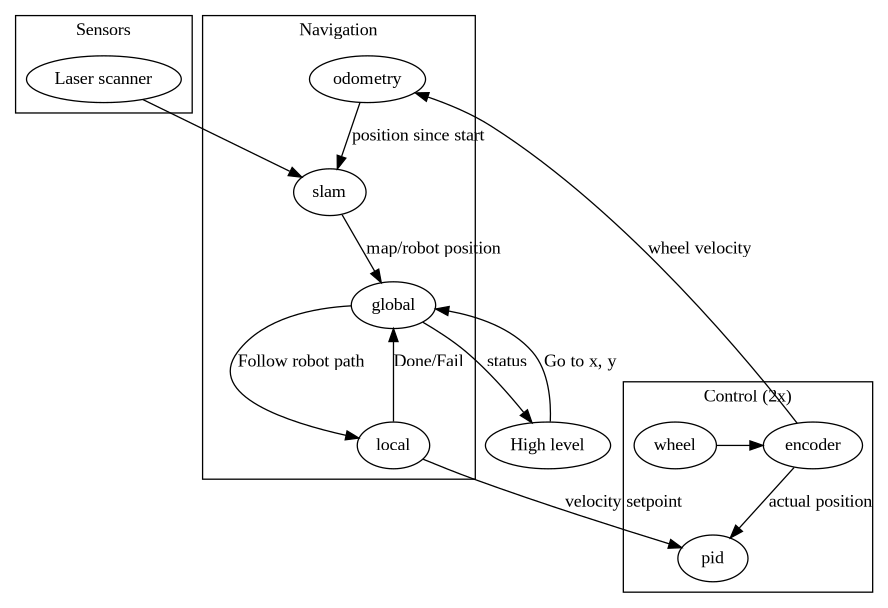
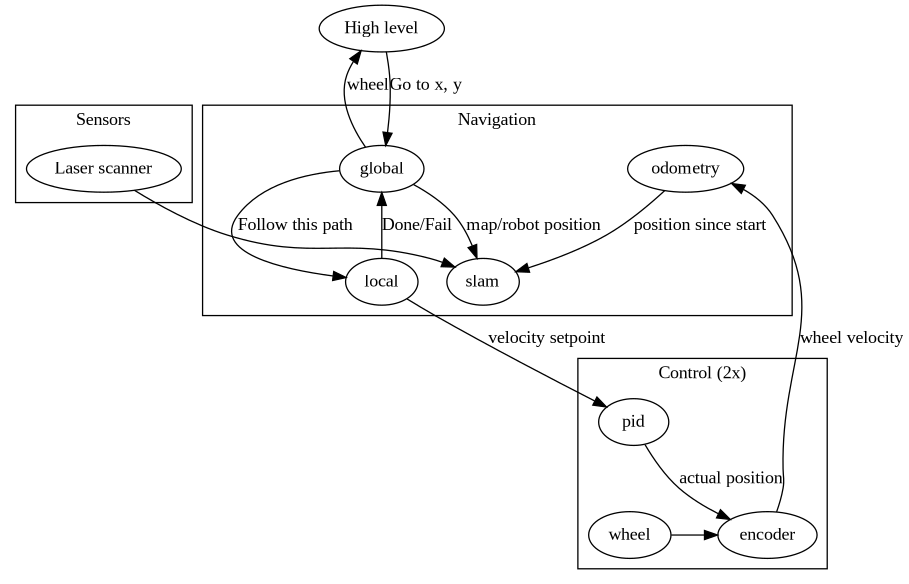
edge "slam" -> "global": reversed
edge "global" -> "local": label "Follow robot path" -> "Follow this path"
edge "global" -> "High level": label "status" -> "wheel"
edge "encoder" -> "pid": reversed
